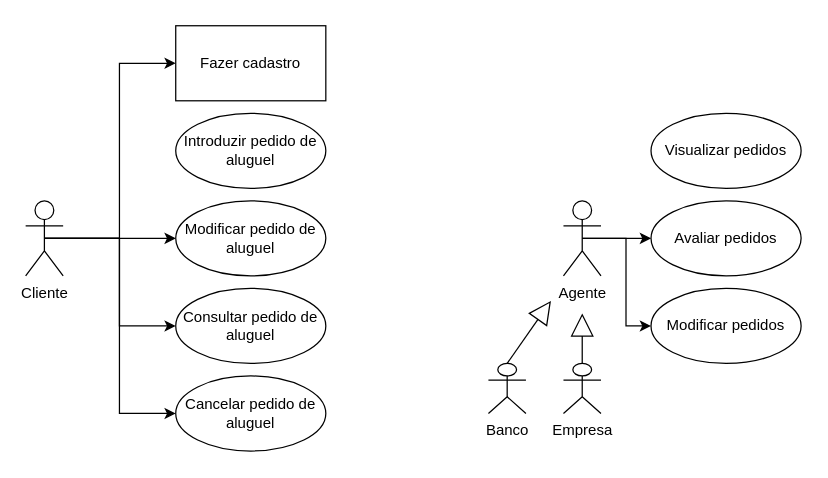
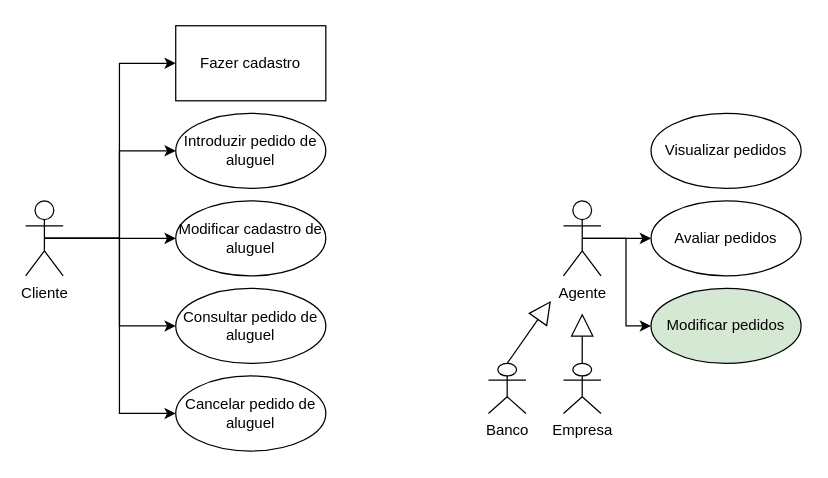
edge "Cliente" -> "Introduzir pedido de aluguel": added
node "Modificar pedido de aluguel": label "Modificar pedido de aluguel" -> "Modificar cadastro de aluguel"
node "Modificar pedidos": fillcolor #ffffff -> #d5e8d4
